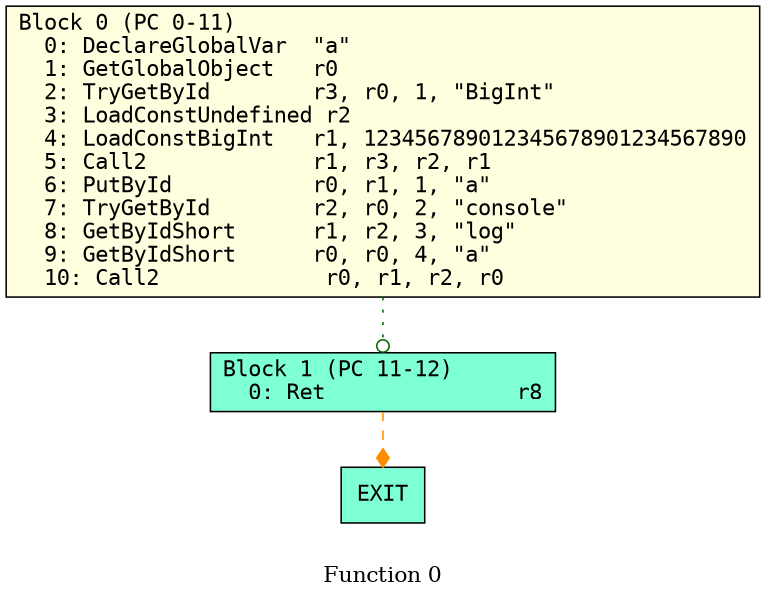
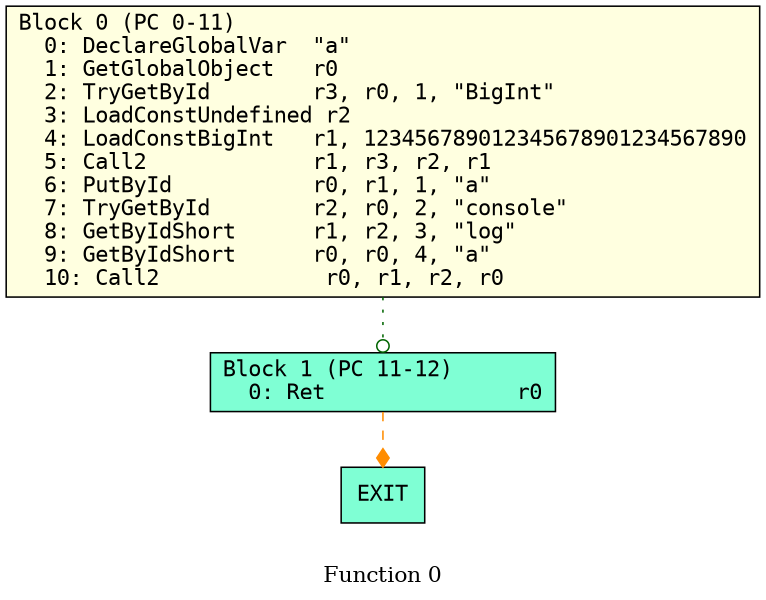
node "Block 1 (PC 11-12) 0: Ret               r8": label "Block 1 (PC 11-12) 0: Ret               r8" -> "Block 1 (PC 11-12) 0: Ret               r0"
